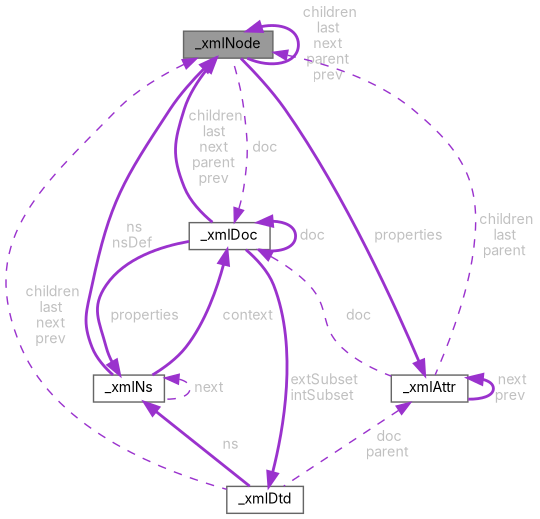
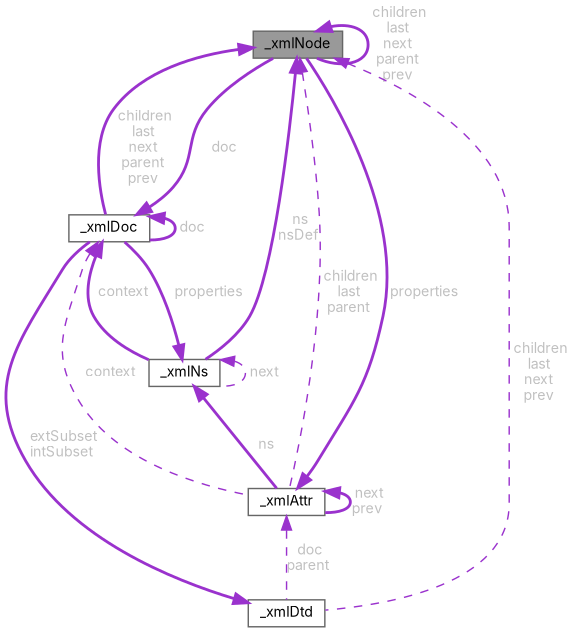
edge "_xmlNode" -> "_xmlDoc": style dashed -> bold
edge "_xmlAttr" -> "_xmlDoc": label " doc" -> " context"
edge "_xmlDtd" -> "_xmlNs": now "_xmlAttr" -> "_xmlNs"
